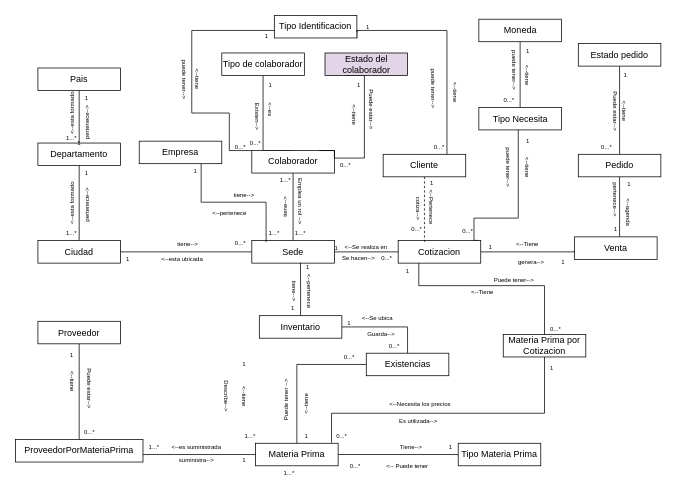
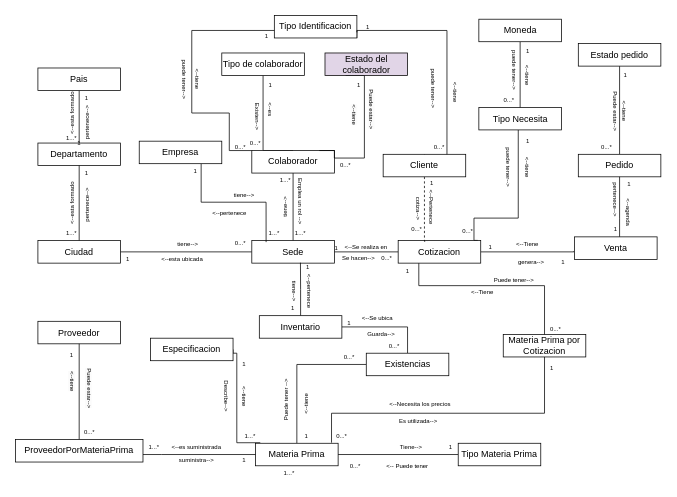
node "Especificacion": added
edge "Especificacion" -- "Materia Prima": added
